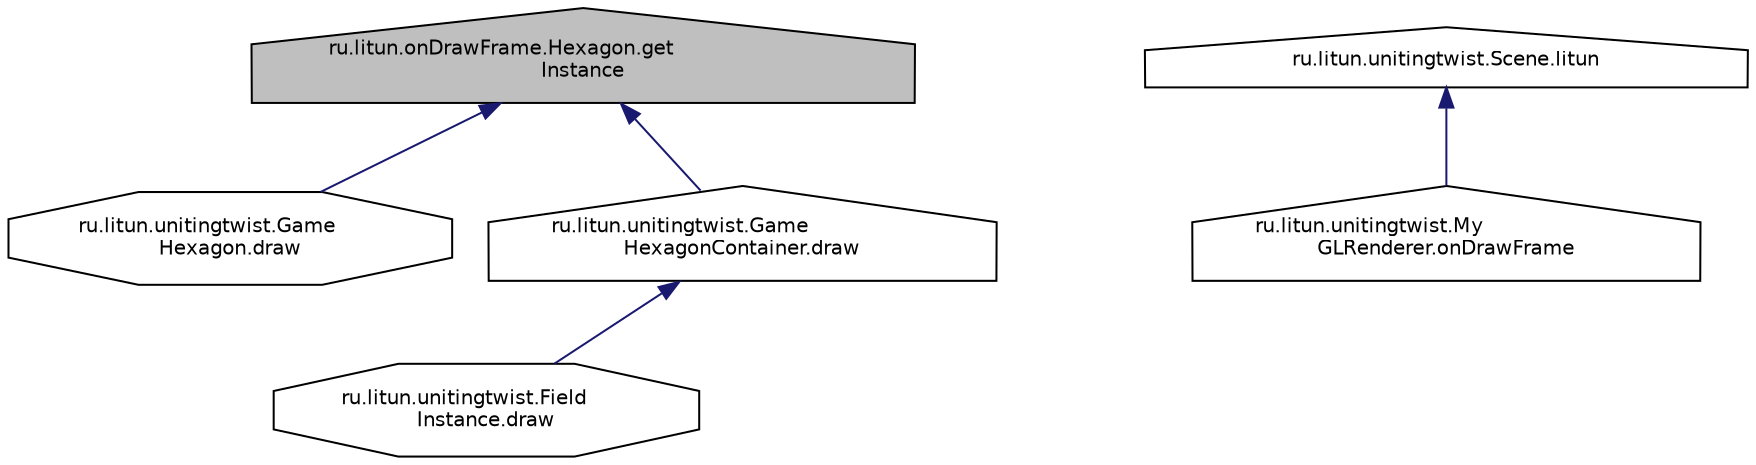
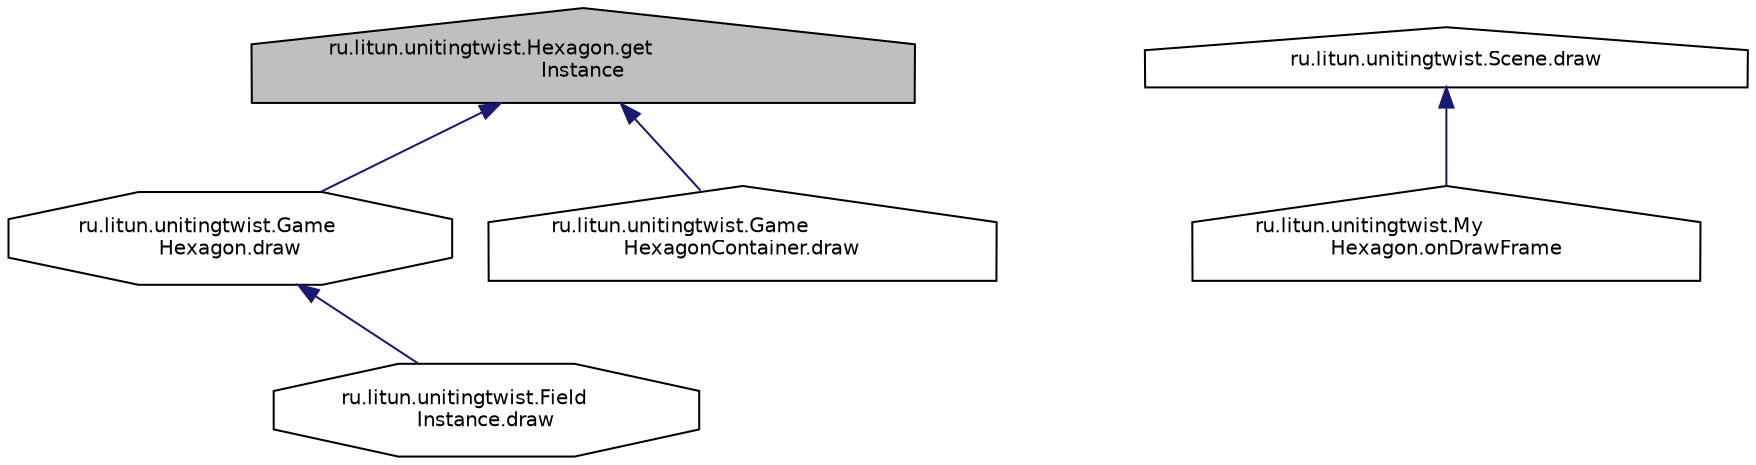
node "ru.litun.onDrawFrame.Hexagon.get Instance": label "ru.litun.onDrawFrame.Hexagon.get Instance" -> "ru.litun.unitingtwist.Hexagon.get Instance"
node "ru.litun.unitingtwist.Scene.litun": label "ru.litun.unitingtwist.Scene.litun" -> "ru.litun.unitingtwist.Scene.draw"
node "ru.litun.unitingtwist.My GLRenderer.onDrawFrame": label "ru.litun.unitingtwist.My GLRenderer.onDrawFrame" -> "ru.litun.unitingtwist.My Hexagon.onDrawFrame"
edge "ru.litun.unitingtwist.Field Instance.draw" -> "ru.litun.unitingtwist.Game HexagonContainer.draw": now "ru.litun.unitingtwist.Field Instance.draw" -> "ru.litun.unitingtwist.Game Hexagon.draw"
